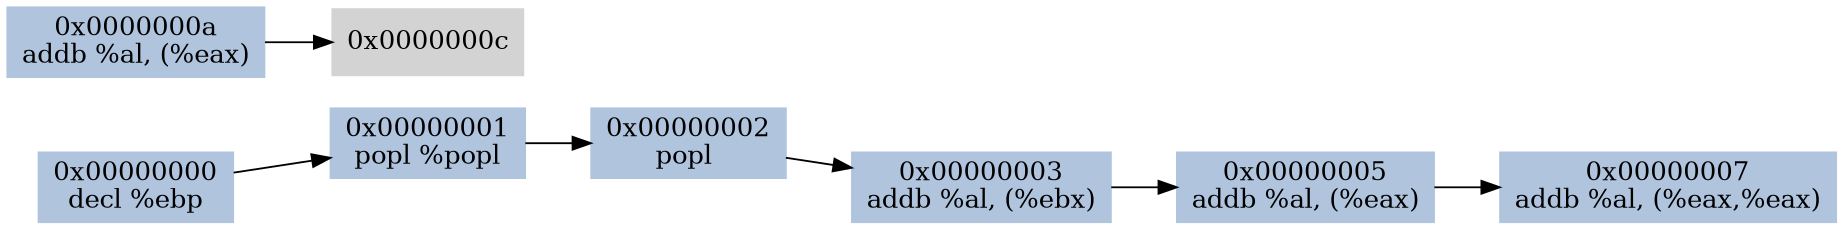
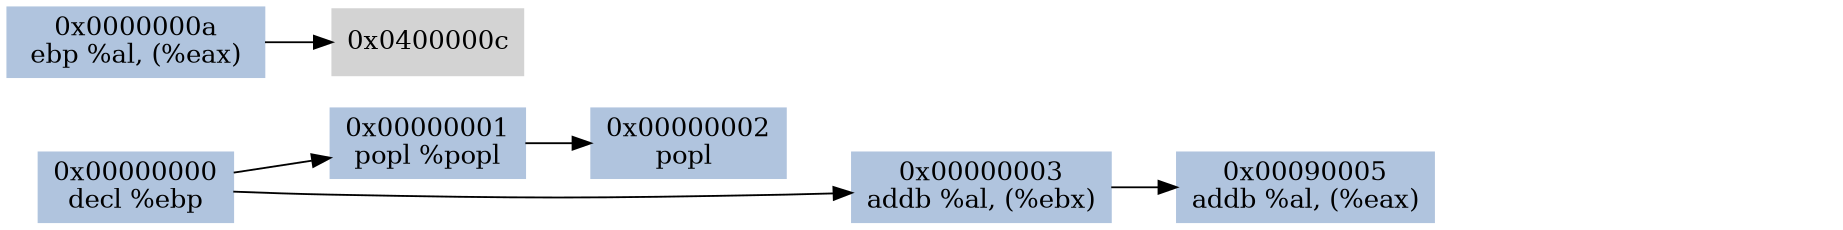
node "0x0000000a addb %al, (%eax)": label "0x0000000a addb %al, (%eax)" -> "0x0000000a ebp %al, (%eax)"
node "0x0000000c": label "0x0000000c" -> "0x0400000c"
edge "0x00000002 popl" -> "0x00000003 addb %al, (%ebx)": now "0x00000000 decl %ebp" -> "0x00000003 addb %al, (%ebx)"
node "0x00000005 addb %al, (%eax)": label "0x00000005 addb %al, (%eax)" -> "0x00090005 addb %al, (%eax)"
node "0x00000007 addb %al, (%eax,%eax)": removed
